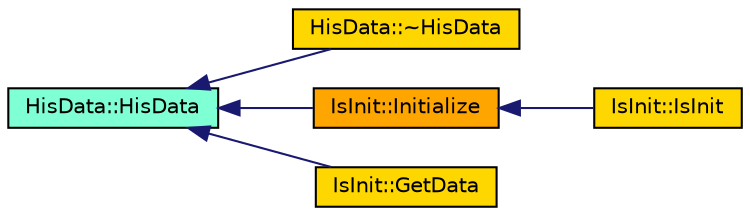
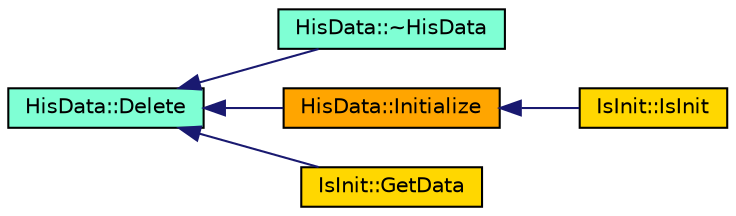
node "HisData::~HisData": fillcolor gold -> aquamarine
node "HisData::HisData": label "HisData::HisData" -> "HisData::Delete"
node "IsInit::Initialize": label "IsInit::Initialize" -> "HisData::Initialize"
